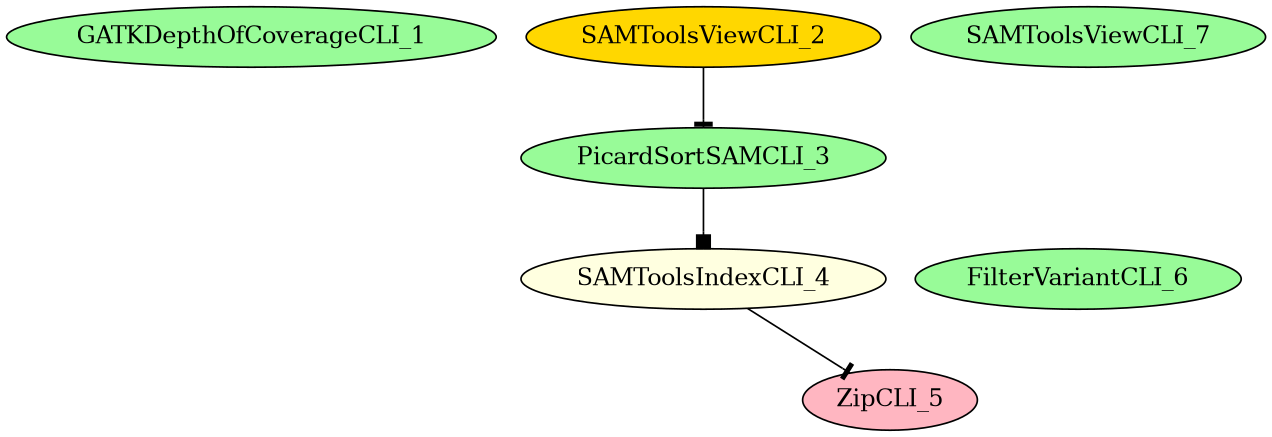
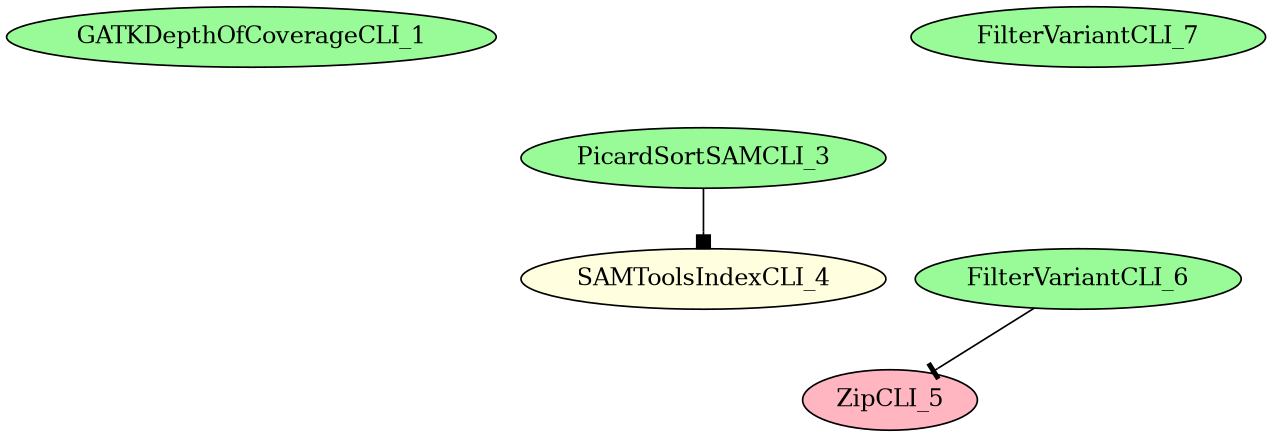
node "SAMToolsViewCLI_2": removed
node "SAMToolsViewCLI_7": label "SAMToolsViewCLI_7" -> "FilterVariantCLI_7"
edge "SAMToolsIndexCLI_4" -> "ZipCLI_5": now "FilterVariantCLI_6" -> "ZipCLI_5"
